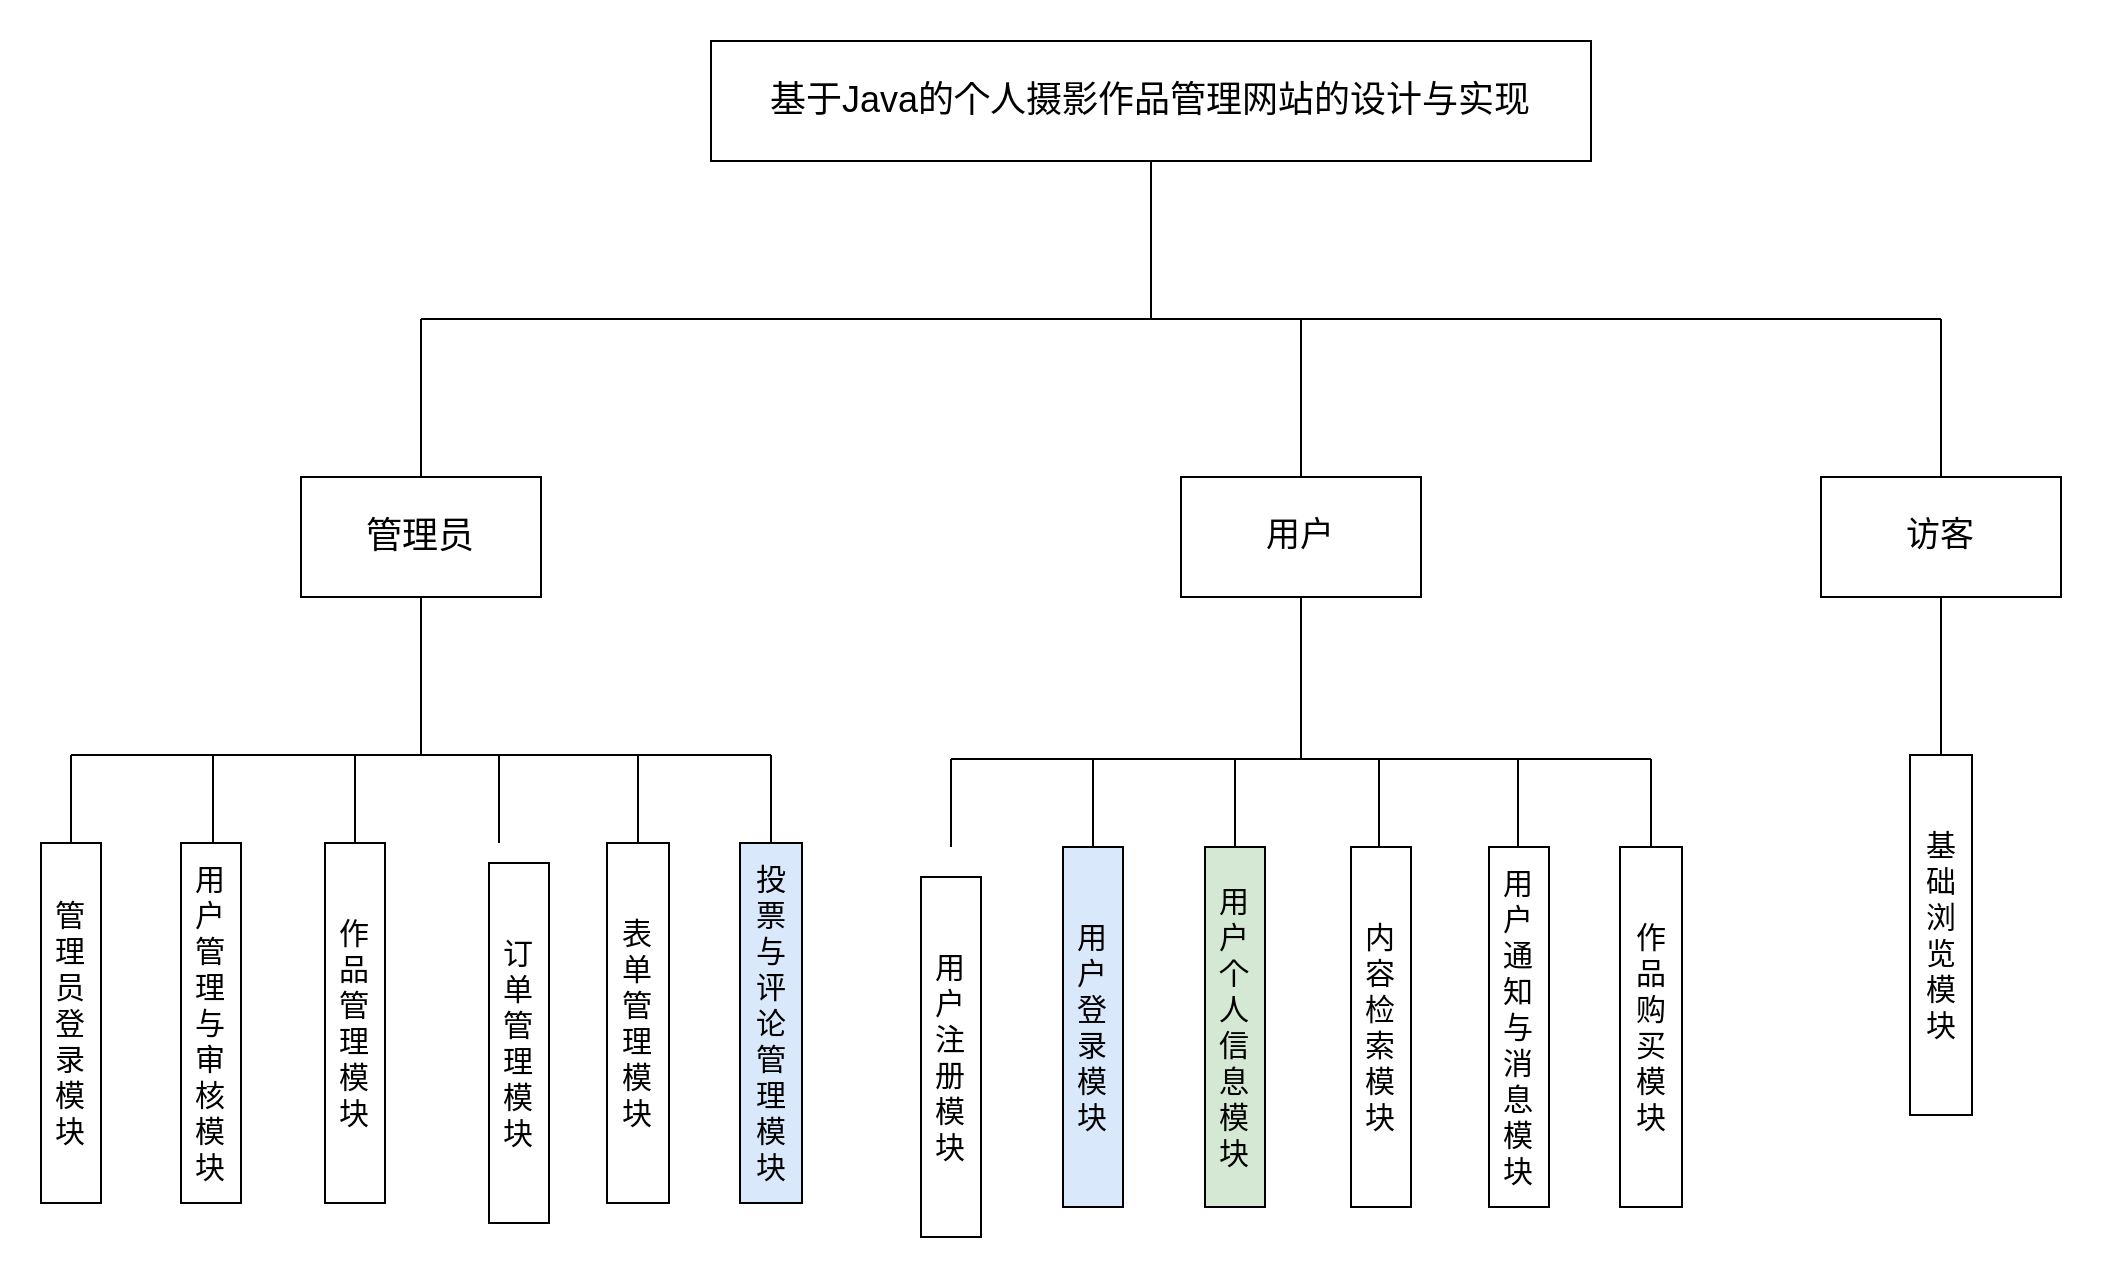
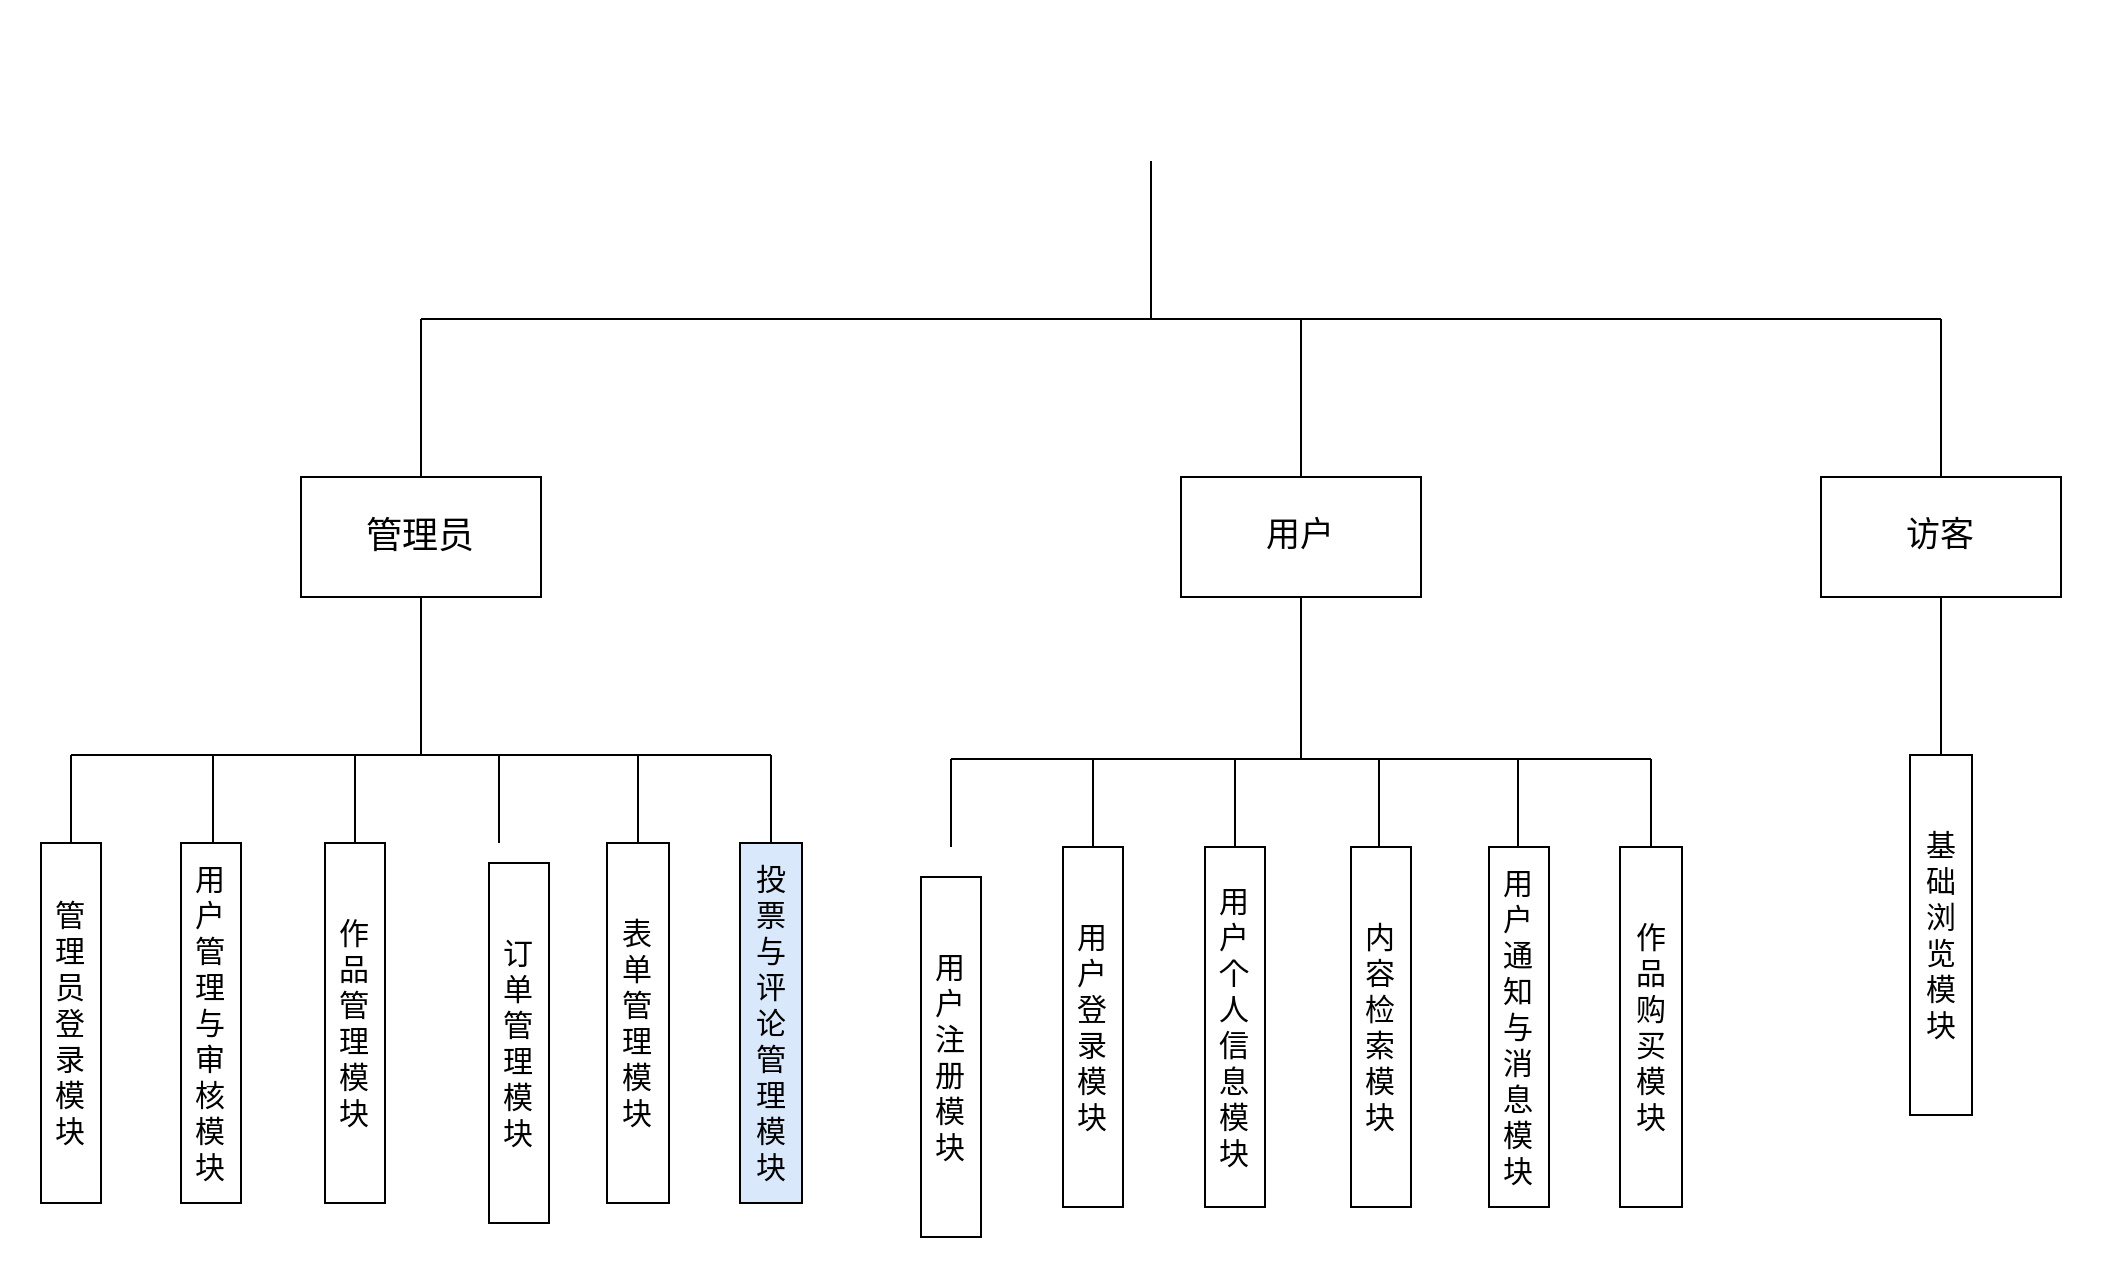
node "基于Java的个人摄影作品管理网站的设计与实现": removed
node "用户登录模块": fillcolor #dae8fc -> #ffffff
node "用户个人信息模块": fillcolor #d5e8d4 -> #ffffff
